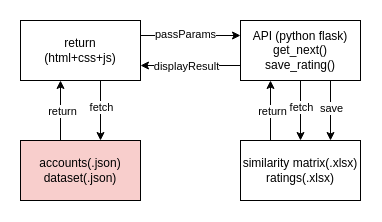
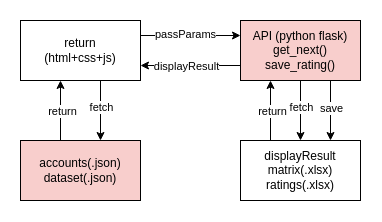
node "API (python flask) get_next() save_rating()": fillcolor #ffffff -> #f8cecc
node "similarity matrix(.xlsx) ratings(.xlsx)": label "similarity matrix(.xlsx) ratings(.xlsx)" -> "displayResult matrix(.xlsx) ratings(.xlsx)"
